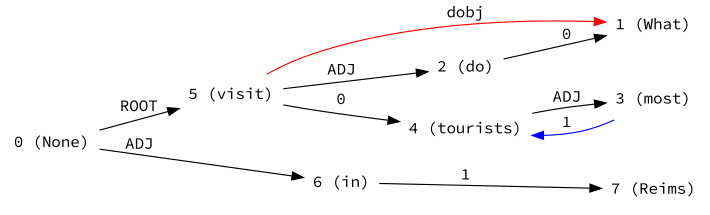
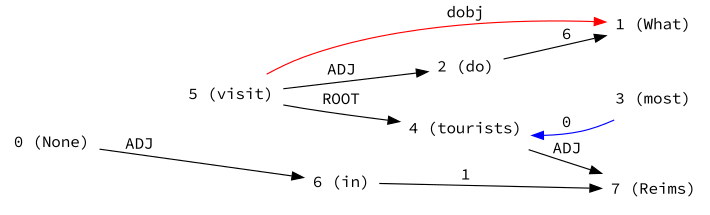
edge "2 (do)" -> "1 (What)": label "0" -> "6"
edge "5 (visit)" -> "4 (tourists)": label "0" -> "ROOT"
edge "4 (tourists)" -> "3 (most)": now "4 (tourists)" -> "7 (Reims)"
edge "0 (None)" -> "5 (visit)": removed, label "ROOT"
edge "3 (most)" -> "4 (tourists)": label "1" -> "0"
